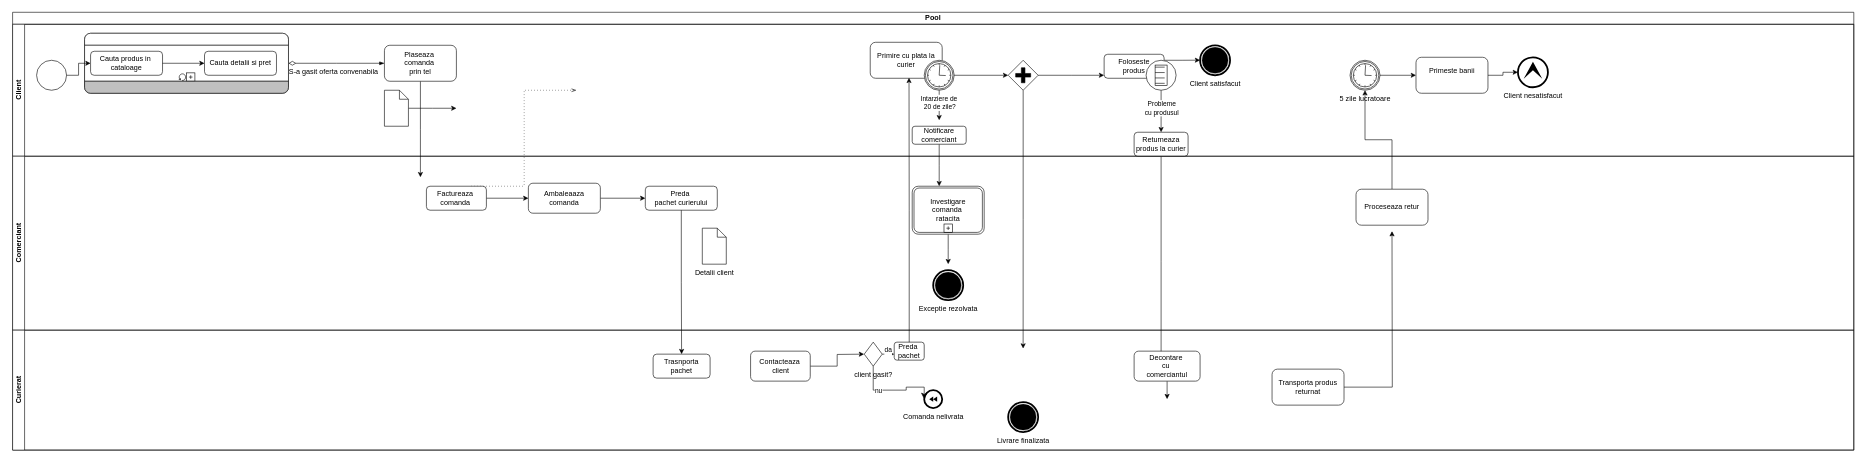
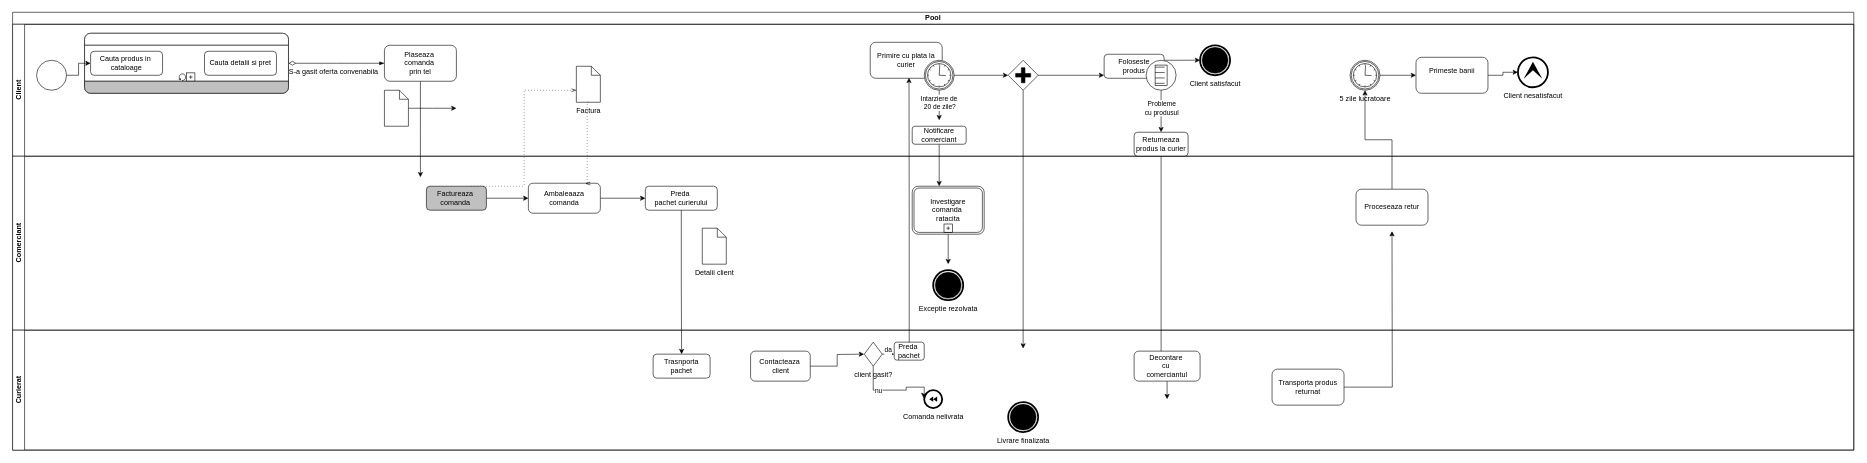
edge "Cauta produs in cataloage" -> "Cauta detalii si pret": removed
node "Factura": added
edge "Factura" -> "Ambaleaaza comanda": added
node "Factureaza comanda": fillcolor #ffffff -> #c0c0c0
